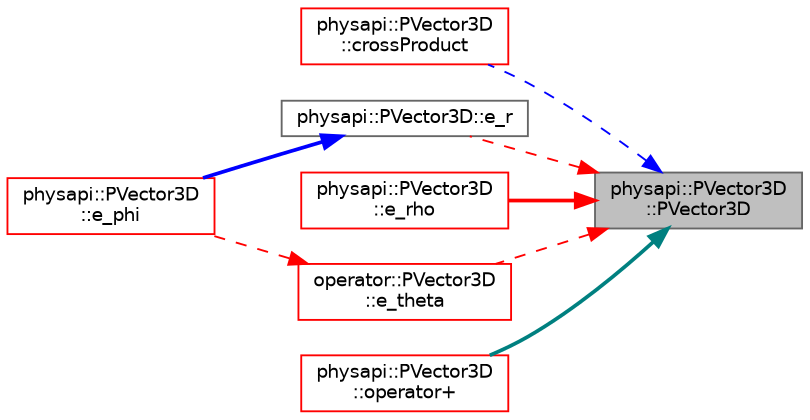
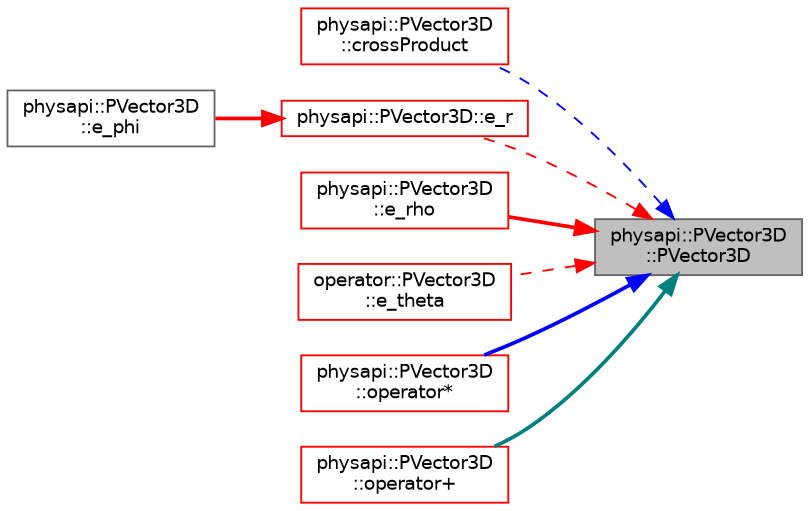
node "physapi::PVector3D::e_r": color gray40 -> red
edge "physapi::PVector3D ::e_phi" -> "physapi::PVector3D::e_r": color blue -> red
node "physapi::PVector3D ::e_phi": color red -> gray40
edge "physapi::PVector3D ::e_phi" -> "operator::PVector3D ::e_theta": removed
node "physapi::PVector3D ::operator*": added
